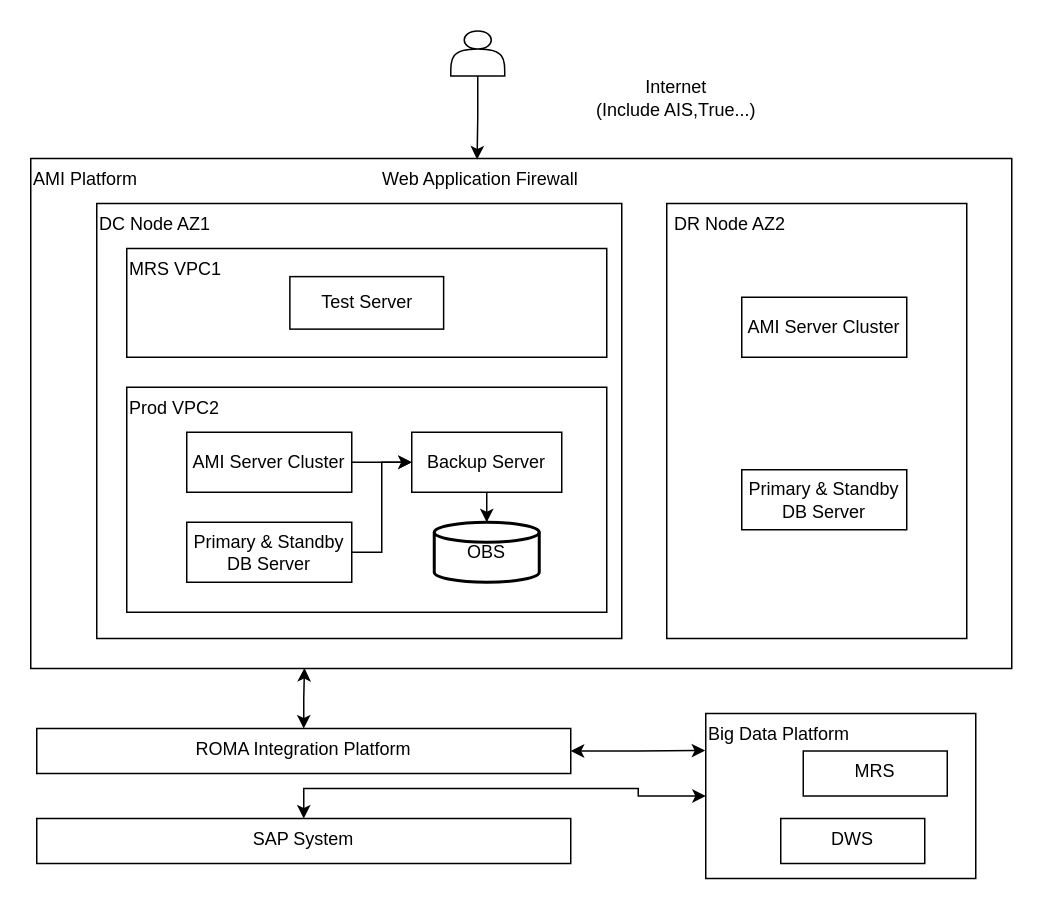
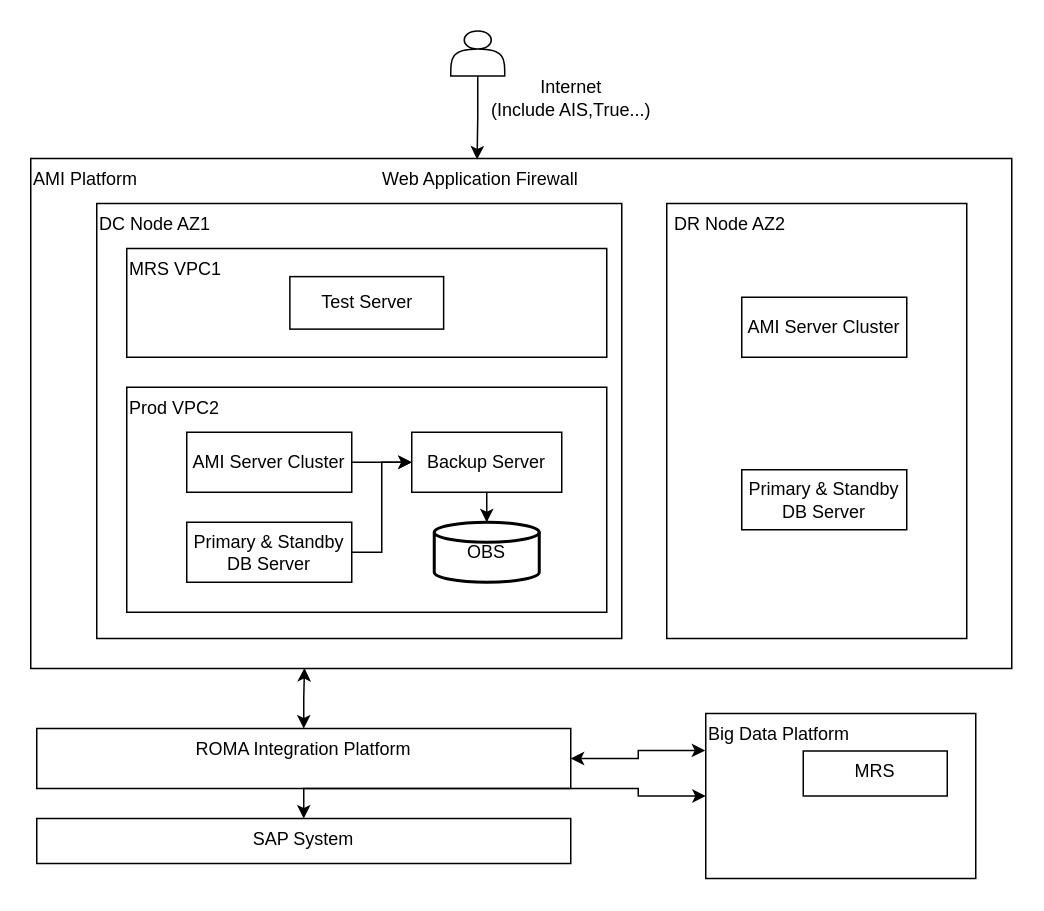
node "Internet (Include AIS,True...)": moved (676, 98) -> (571, 98)
node "ROMA Integration Platform": size 534x45 -> 534x60
node "DWS": removed
